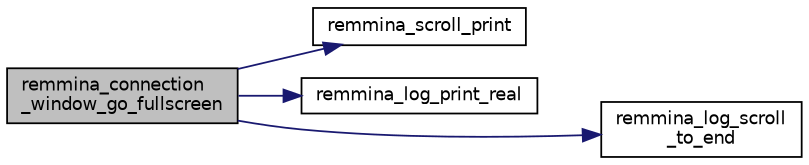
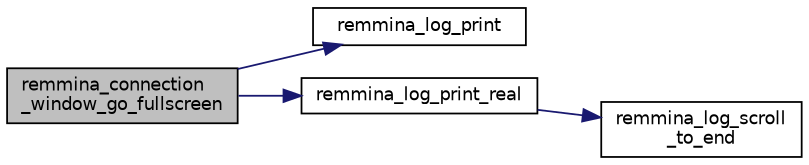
node "remmina_scroll_print": label "remmina_scroll_print" -> "remmina_log_print"
edge "remmina_connection _window_go_fullscreen" -> "remmina_log_scroll _to_end": now "remmina_log_print_real" -> "remmina_log_scroll _to_end"
